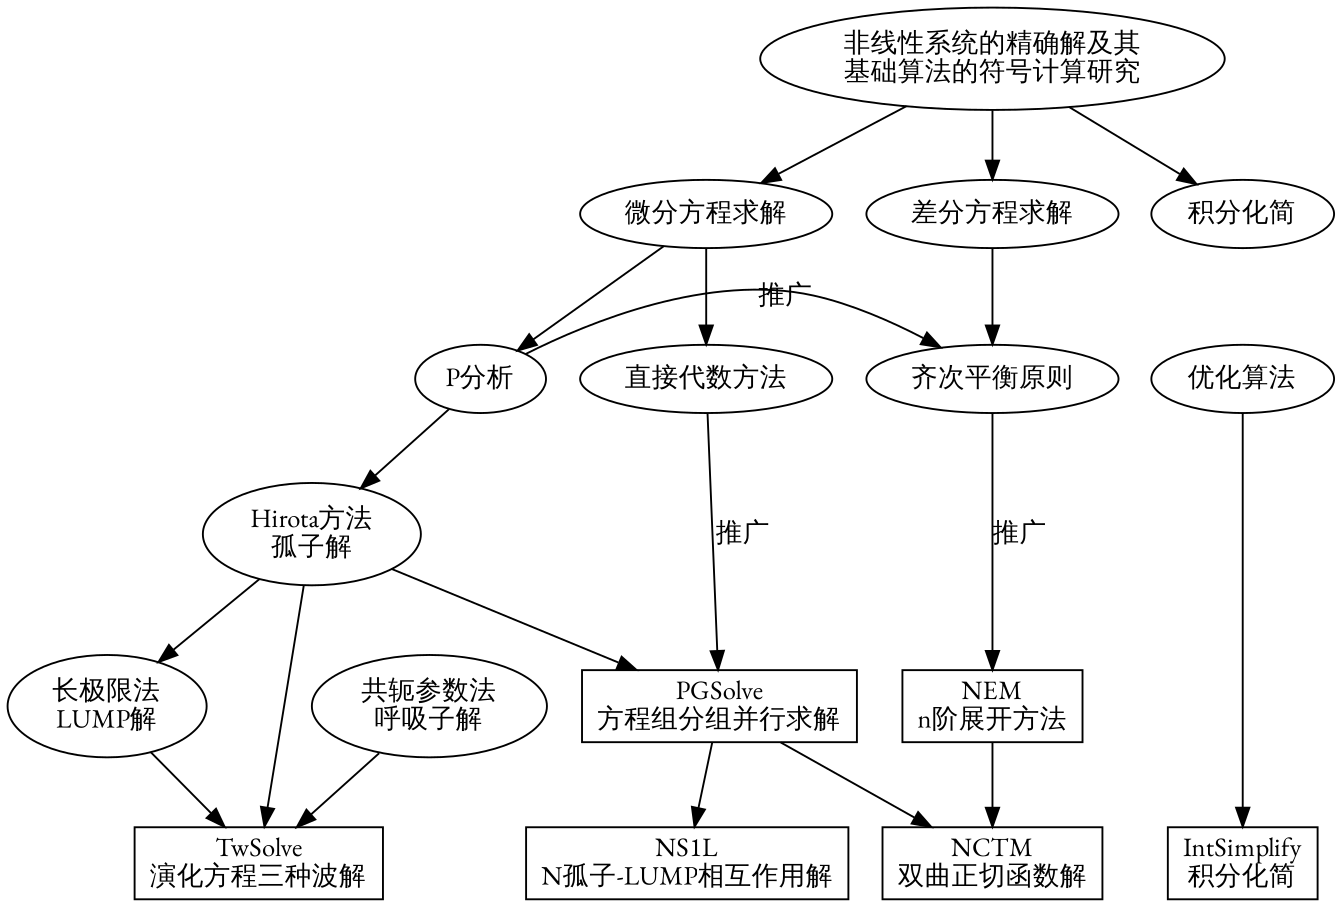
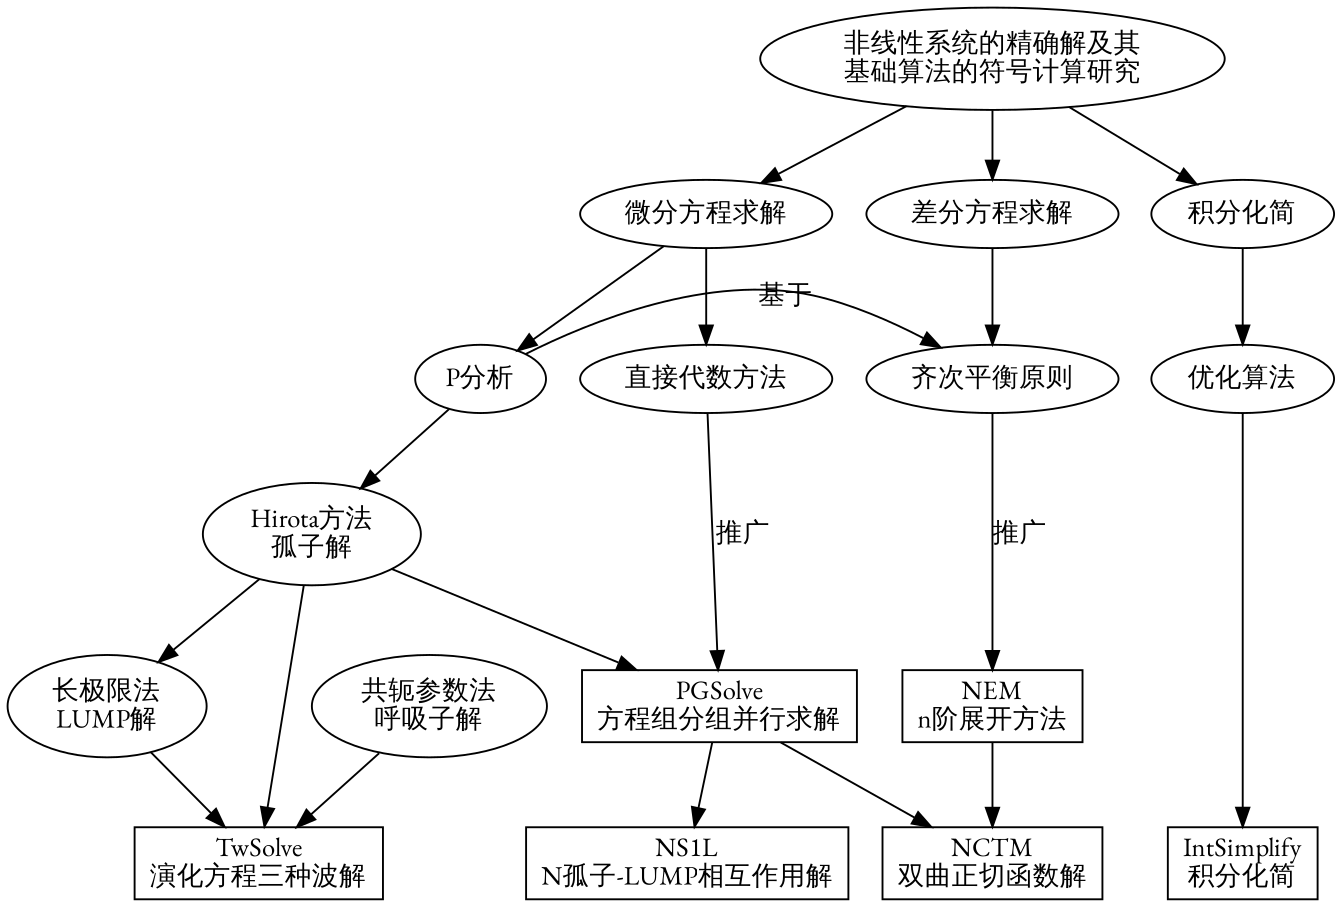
edge "积分化简" -> "优化算法": added
edge "P分析" -> "齐次平衡原则": label "推广" -> "基于"
